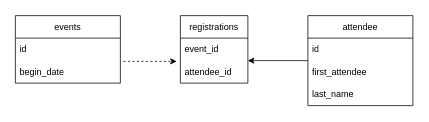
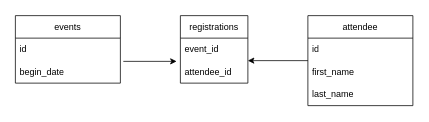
edge "begin_date" -> "attendee_id": style dashed -> solid
node "first_attendee": label "first_attendee" -> "first_name"
